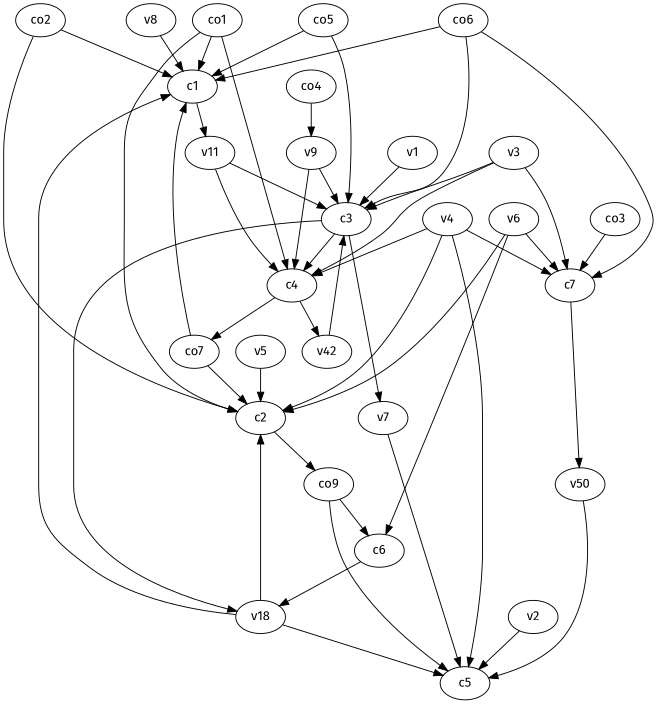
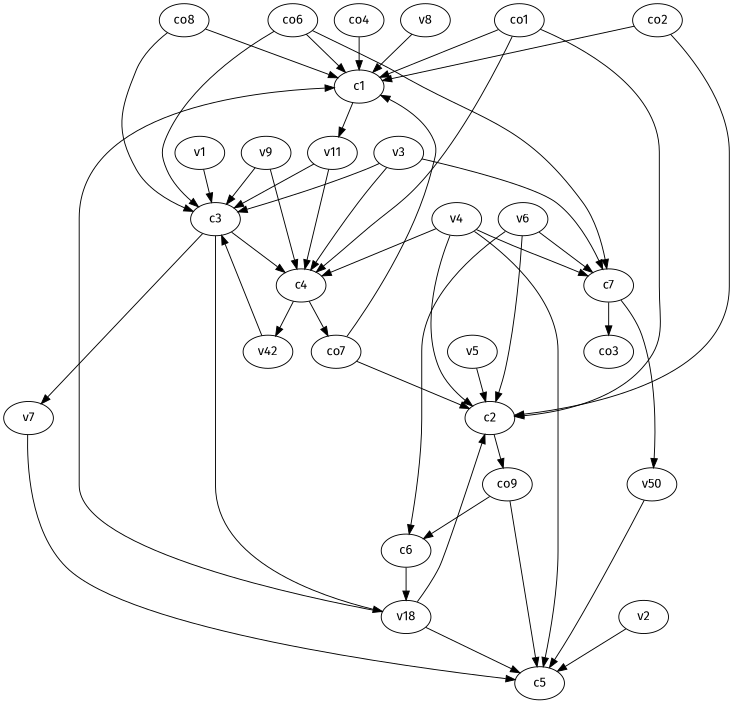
node "co5": label "co5" -> "co8"
edge "co4" -> "v9": now "co4" -> "c1"
edge "co3" -> "c7": reversed
